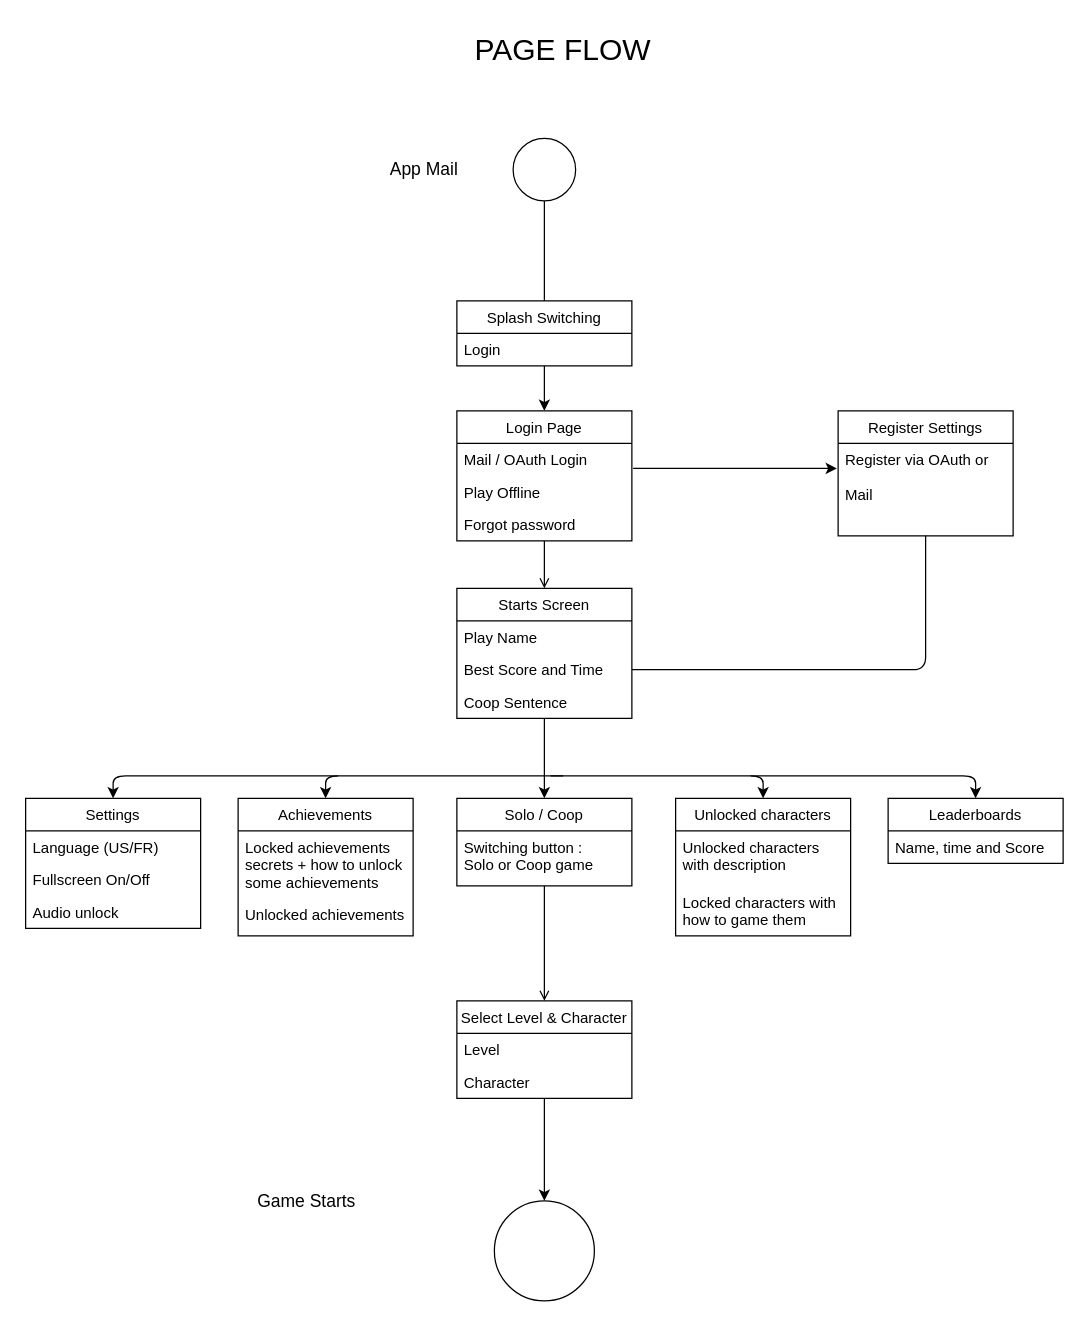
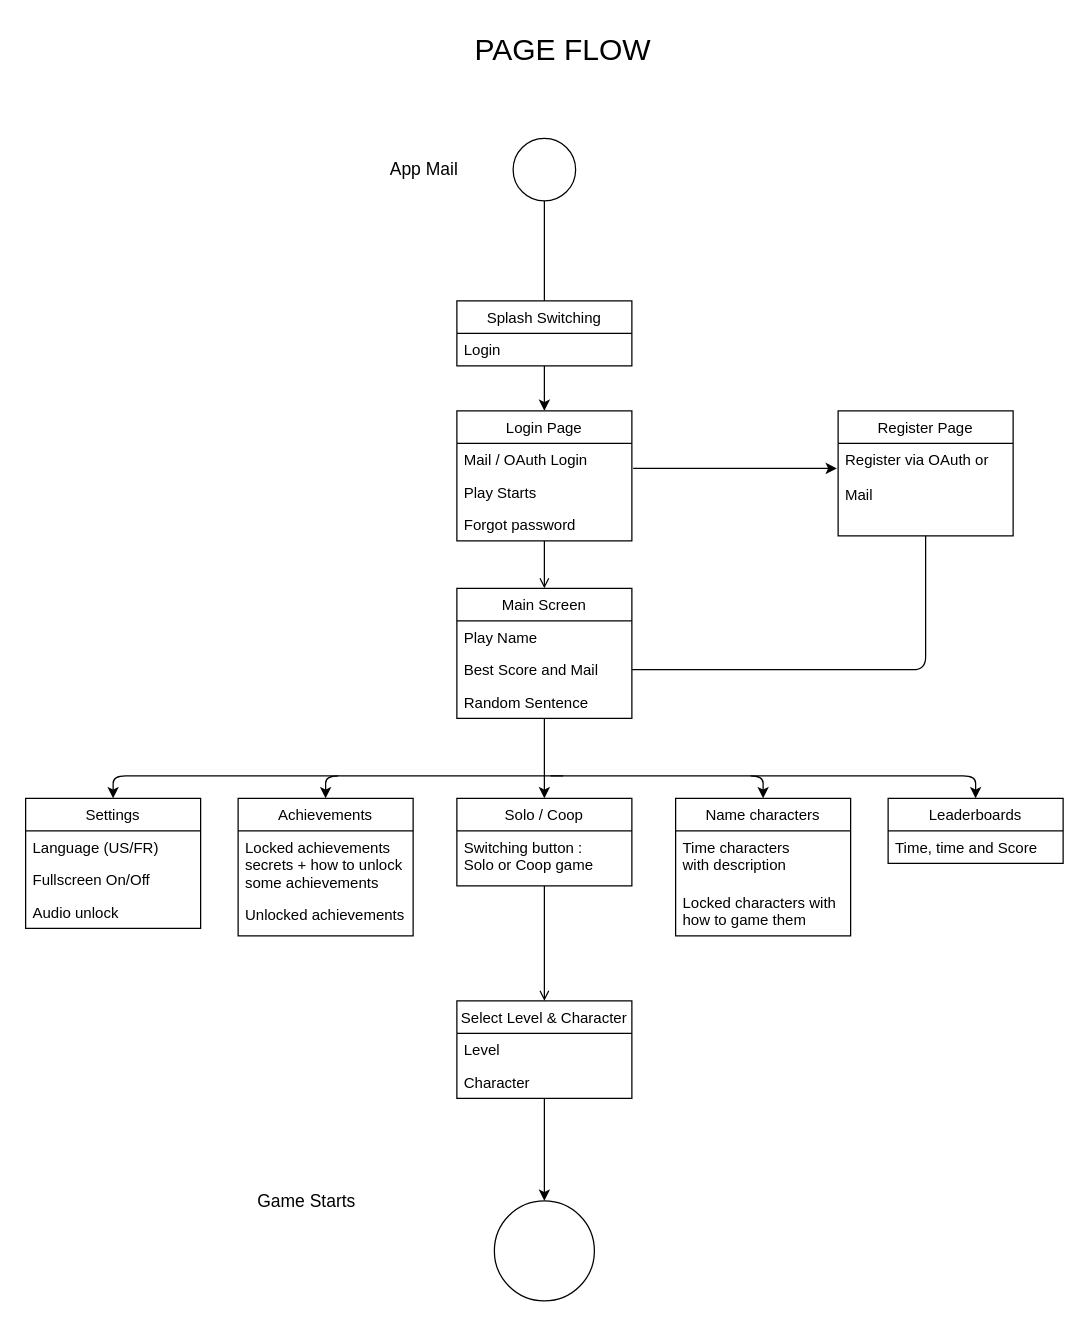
node "Register Settings": label "Register Settings" -> "Register Page"
node "Play Offline": label "Play Offline" -> "Play Starts"
node "Starts Screen": label "Starts Screen" -> "Main Screen"
node "Best Score and Time": label "Best Score and Time" -> "Best Score and Mail"
node "Coop Sentence": label "Coop Sentence" -> "Random Sentence"
node "Unlocked characters": label "Unlocked characters" -> "Name characters"
node "Unlocked characters with description": label "Unlocked characters with description" -> "Time characters with description"
node "Name, time and Score": label "Name, time and Score" -> "Time, time and Score"
